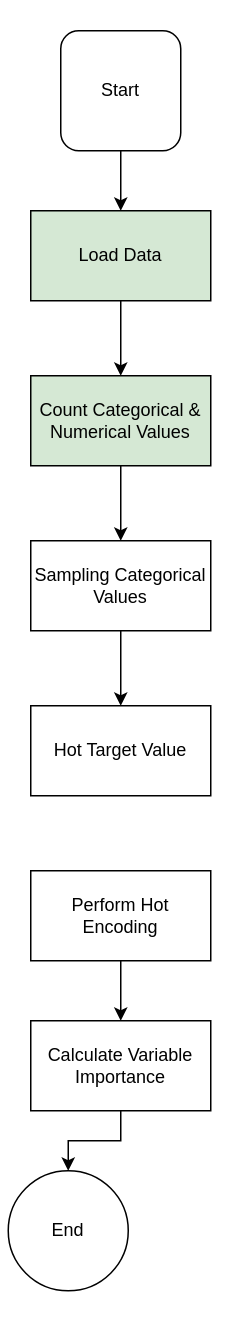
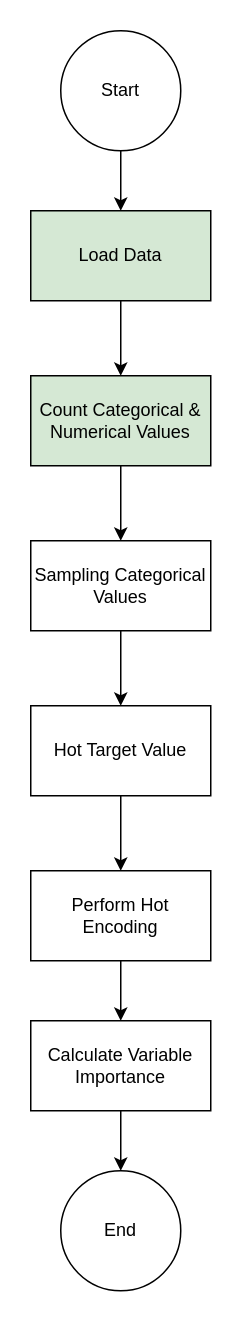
node "Start": shape rounded rectangle -> ellipse
edge "Hot Target Value" -> "Perform Hot Encoding": added
node "End": moved (68, 1231) -> (121, 1231)
